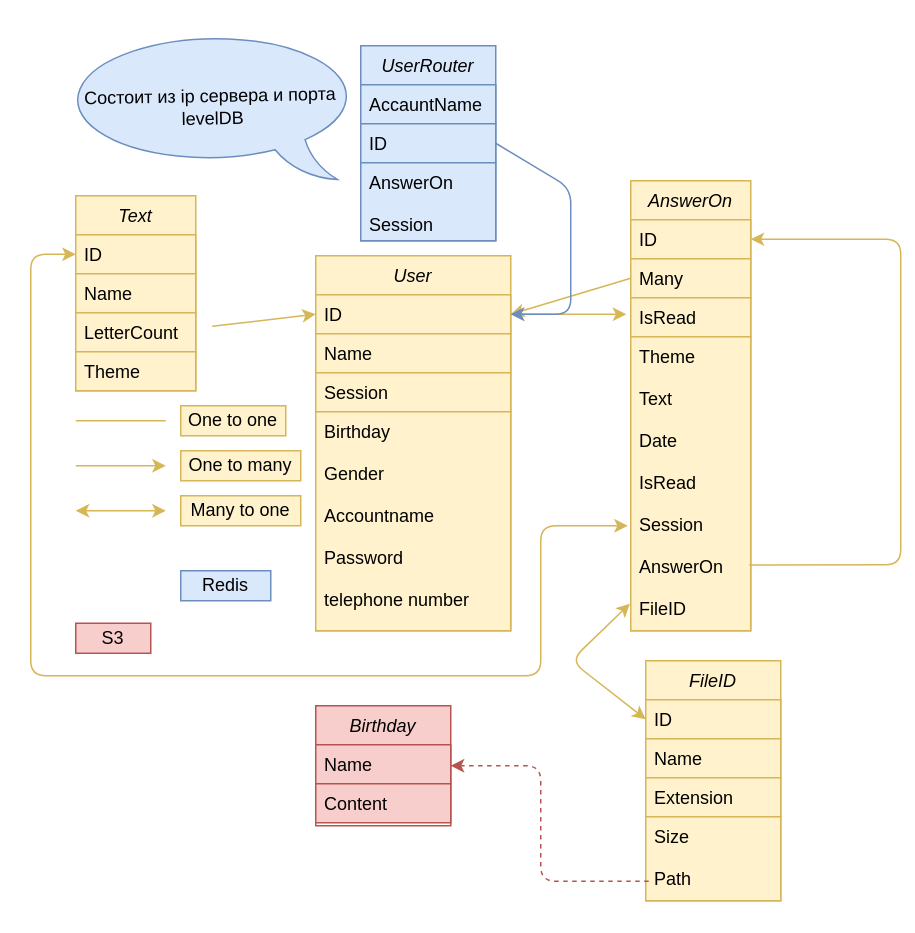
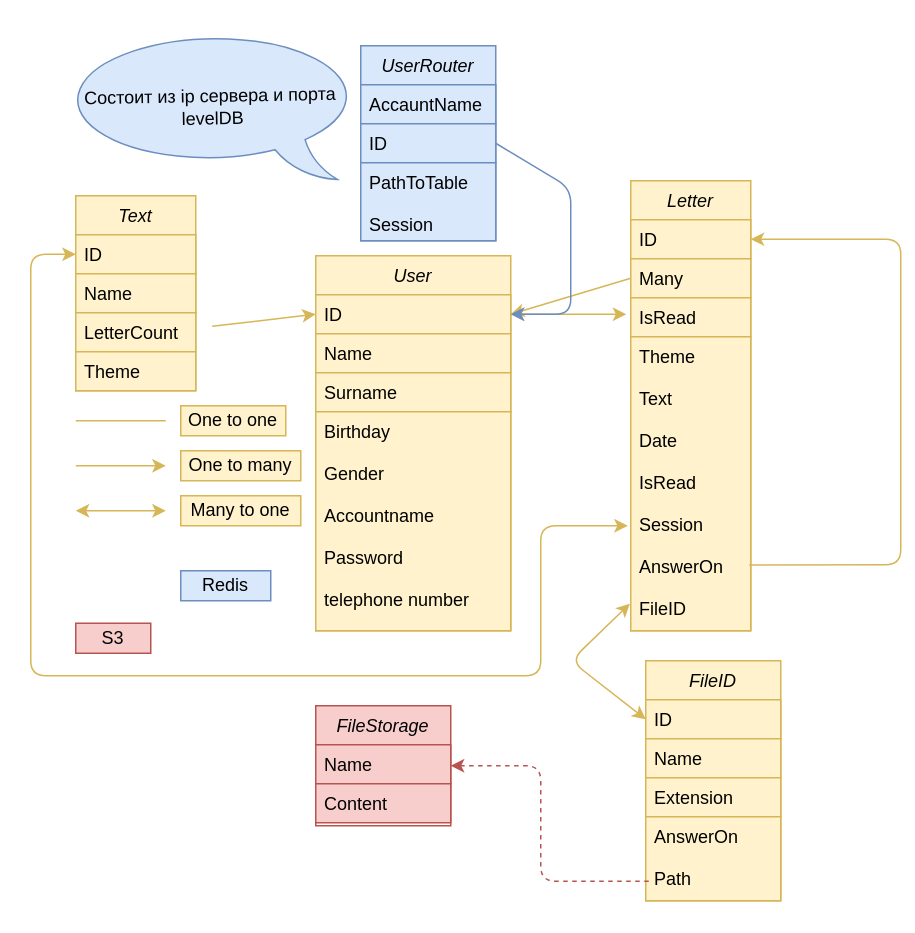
node "AnswerOn Session": label "AnswerOn Session" -> "PathToTable Session"
node "AnswerOn": label "AnswerOn" -> "Letter"
node "Session": label "Session" -> "Surname"
node "Birthday": label "Birthday" -> "FileStorage"
node "Size Path": label "Size Path" -> "AnswerOn Path"
